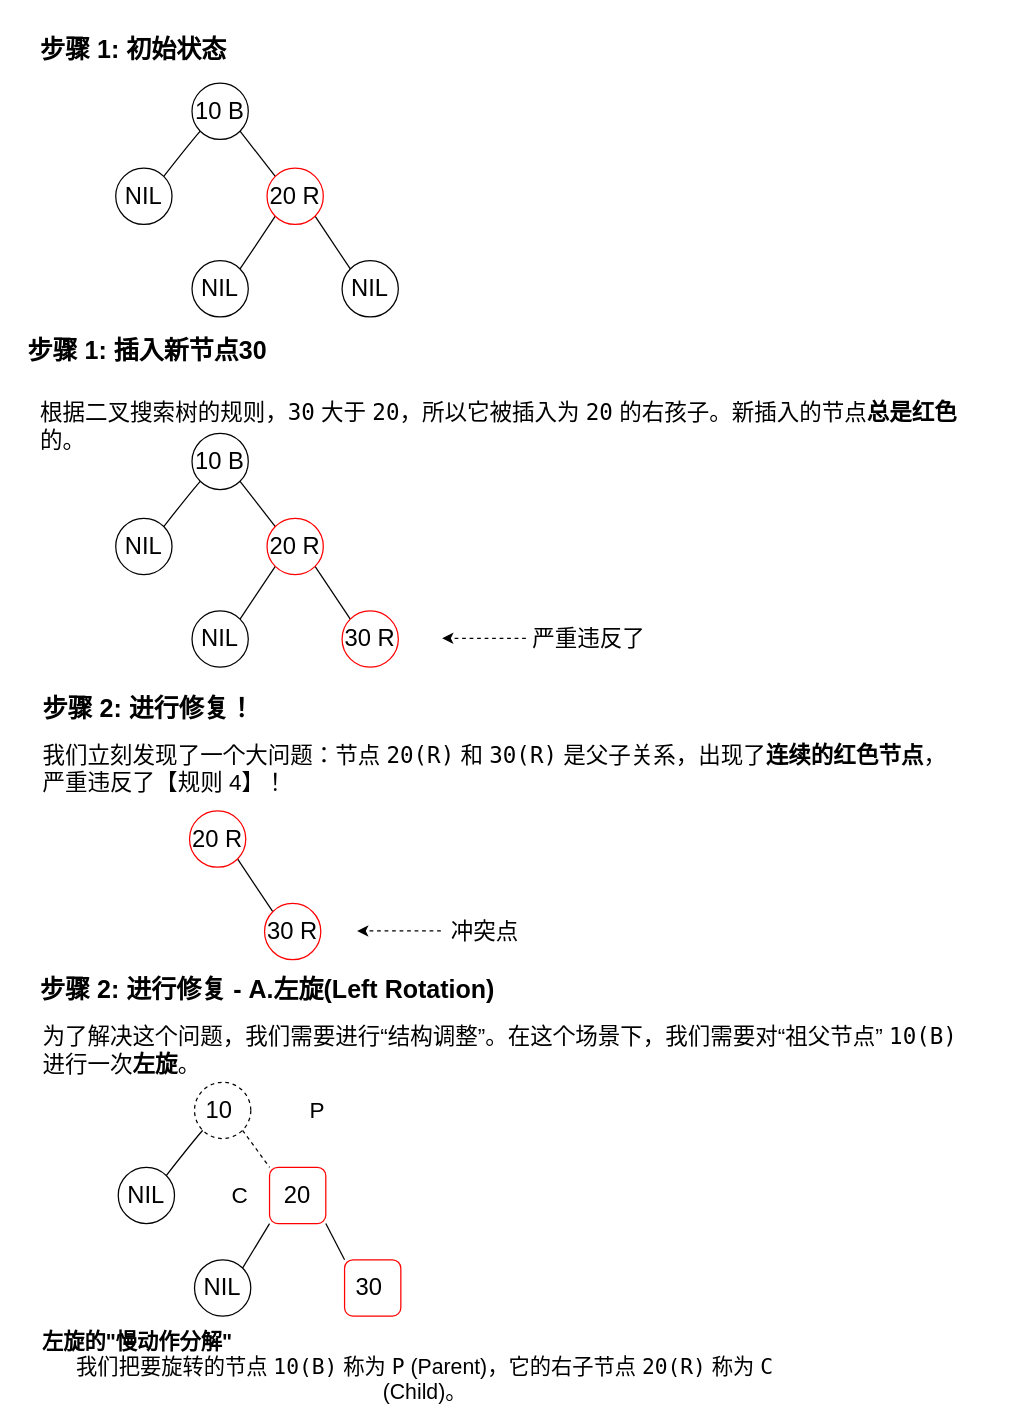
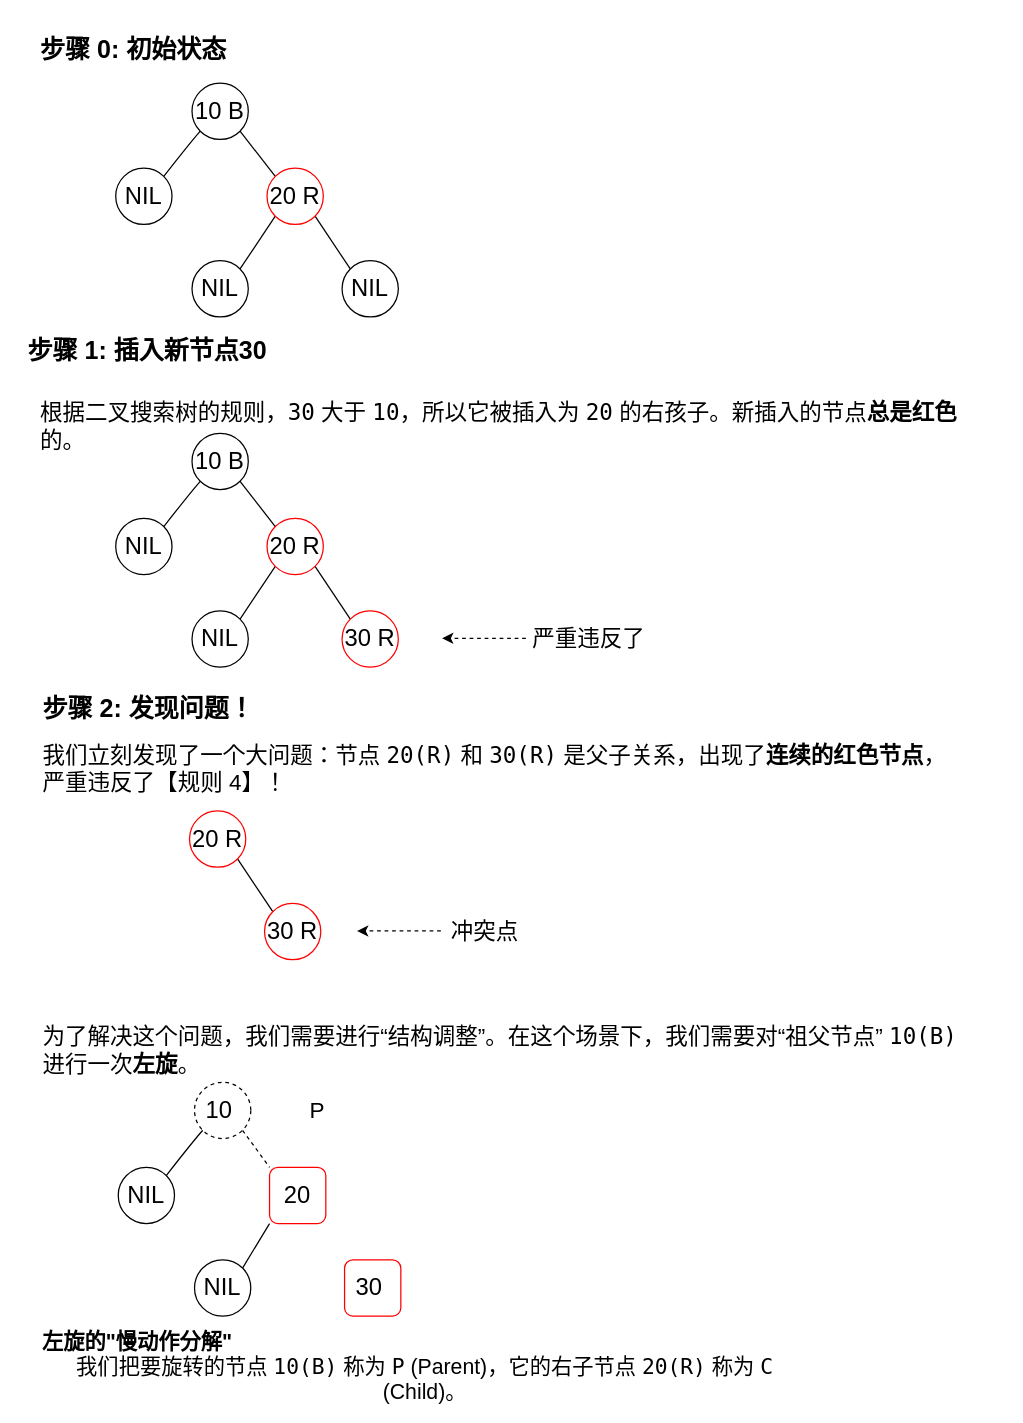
node "步骤 1: 初始状态": label "步骤 1: 初始状态" -> "步骤 0: 初始状态"
node "根据二叉搜索树的规则，30 大于 20，所以它被插入为 20 的右孩子。新插入的节点总是红色的。": label "根据二叉搜索树的规则，30 大于 20，所以它被插入为 20 的右孩子。新插入的节点总是红色的。" -> "根据二叉搜索树的规则，30 大于 10，所以它被插入为 20 的右孩子。新插入的节点总是红色的。"
node "步骤 2: 进行修复！": label "步骤 2: 进行修复！" -> "步骤 2: 发现问题！"
node "步骤 2: 进行修复 - A.左旋(Left Rotation)": removed
node "C": removed
edge "20" -- "30": removed
